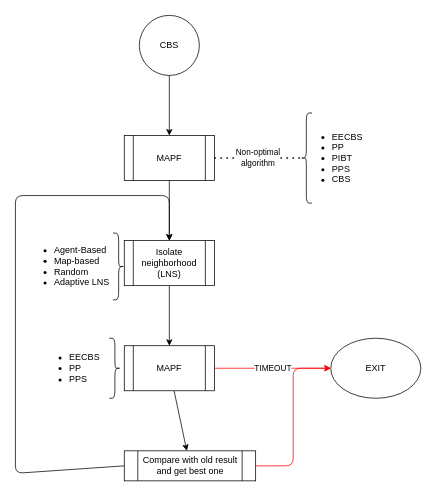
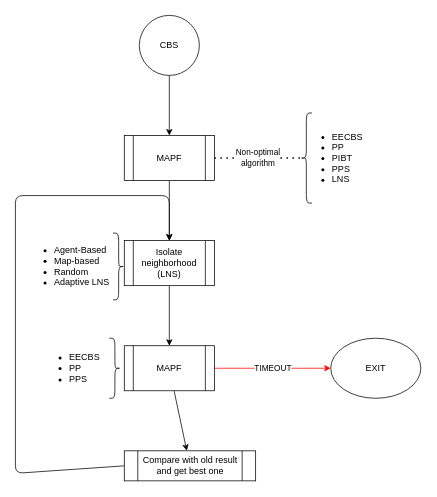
node "EECBS PP PIBT PPS CBS": label "EECBS PP PIBT PPS CBS" -> "EECBS PP PIBT PPS LNS"
edge "Compare with old result and get best one" -> "EXIT": removed
